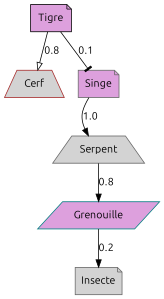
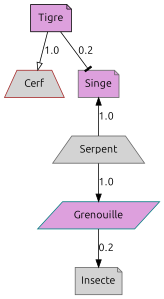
edge "Tigre" -> "Cerf": label "0.8" -> "1.0"
edge "Tigre" -> "Singe": label "0.1" -> "0.2"
edge "Singe" -> "Serpent": reversed
edge "Serpent" -> "Grenouille": label "0.8" -> "1.0"
